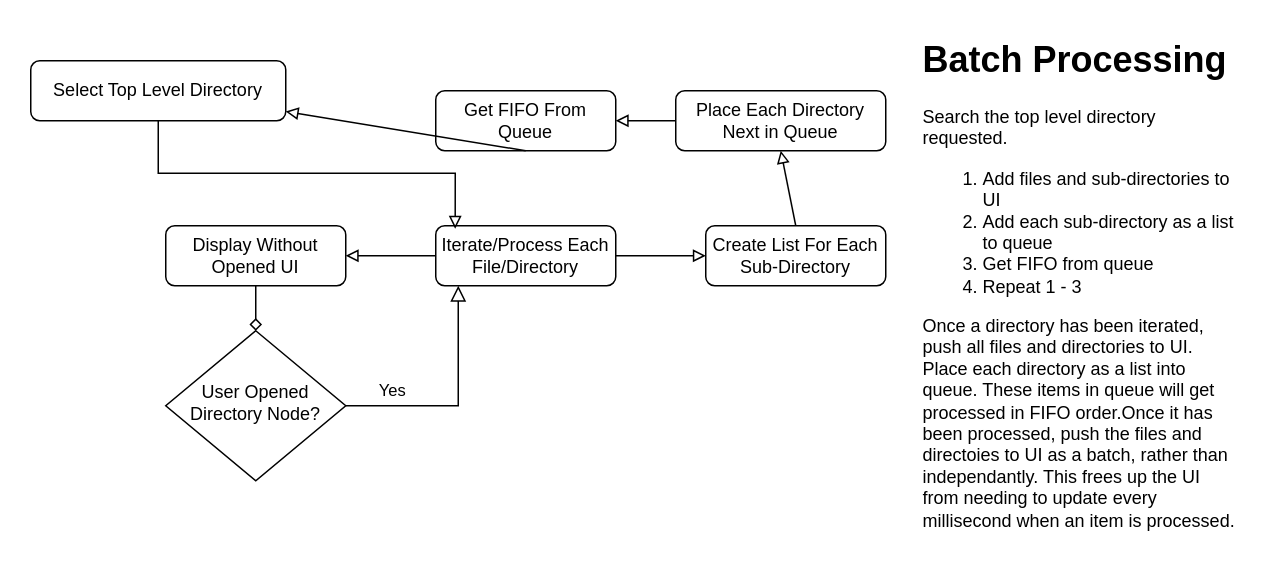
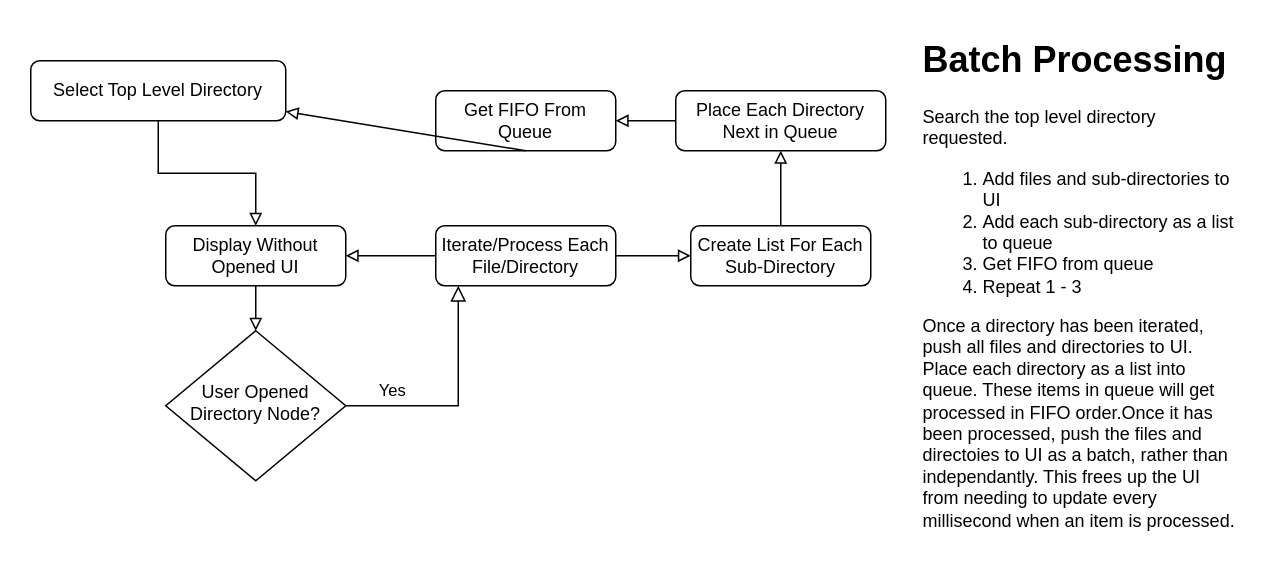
edge "Select Top Level Directory" -> "Iterate/Process Each File/Directory": now "Select Top Level Directory" -> "Display Without Opened UI"
node "Create List For Each Sub-Directory": moved (796, 256) -> (781, 256)
edge "Display Without Opened UI" -> "User Opened Directory Node?": arrowhead diamond -> block
